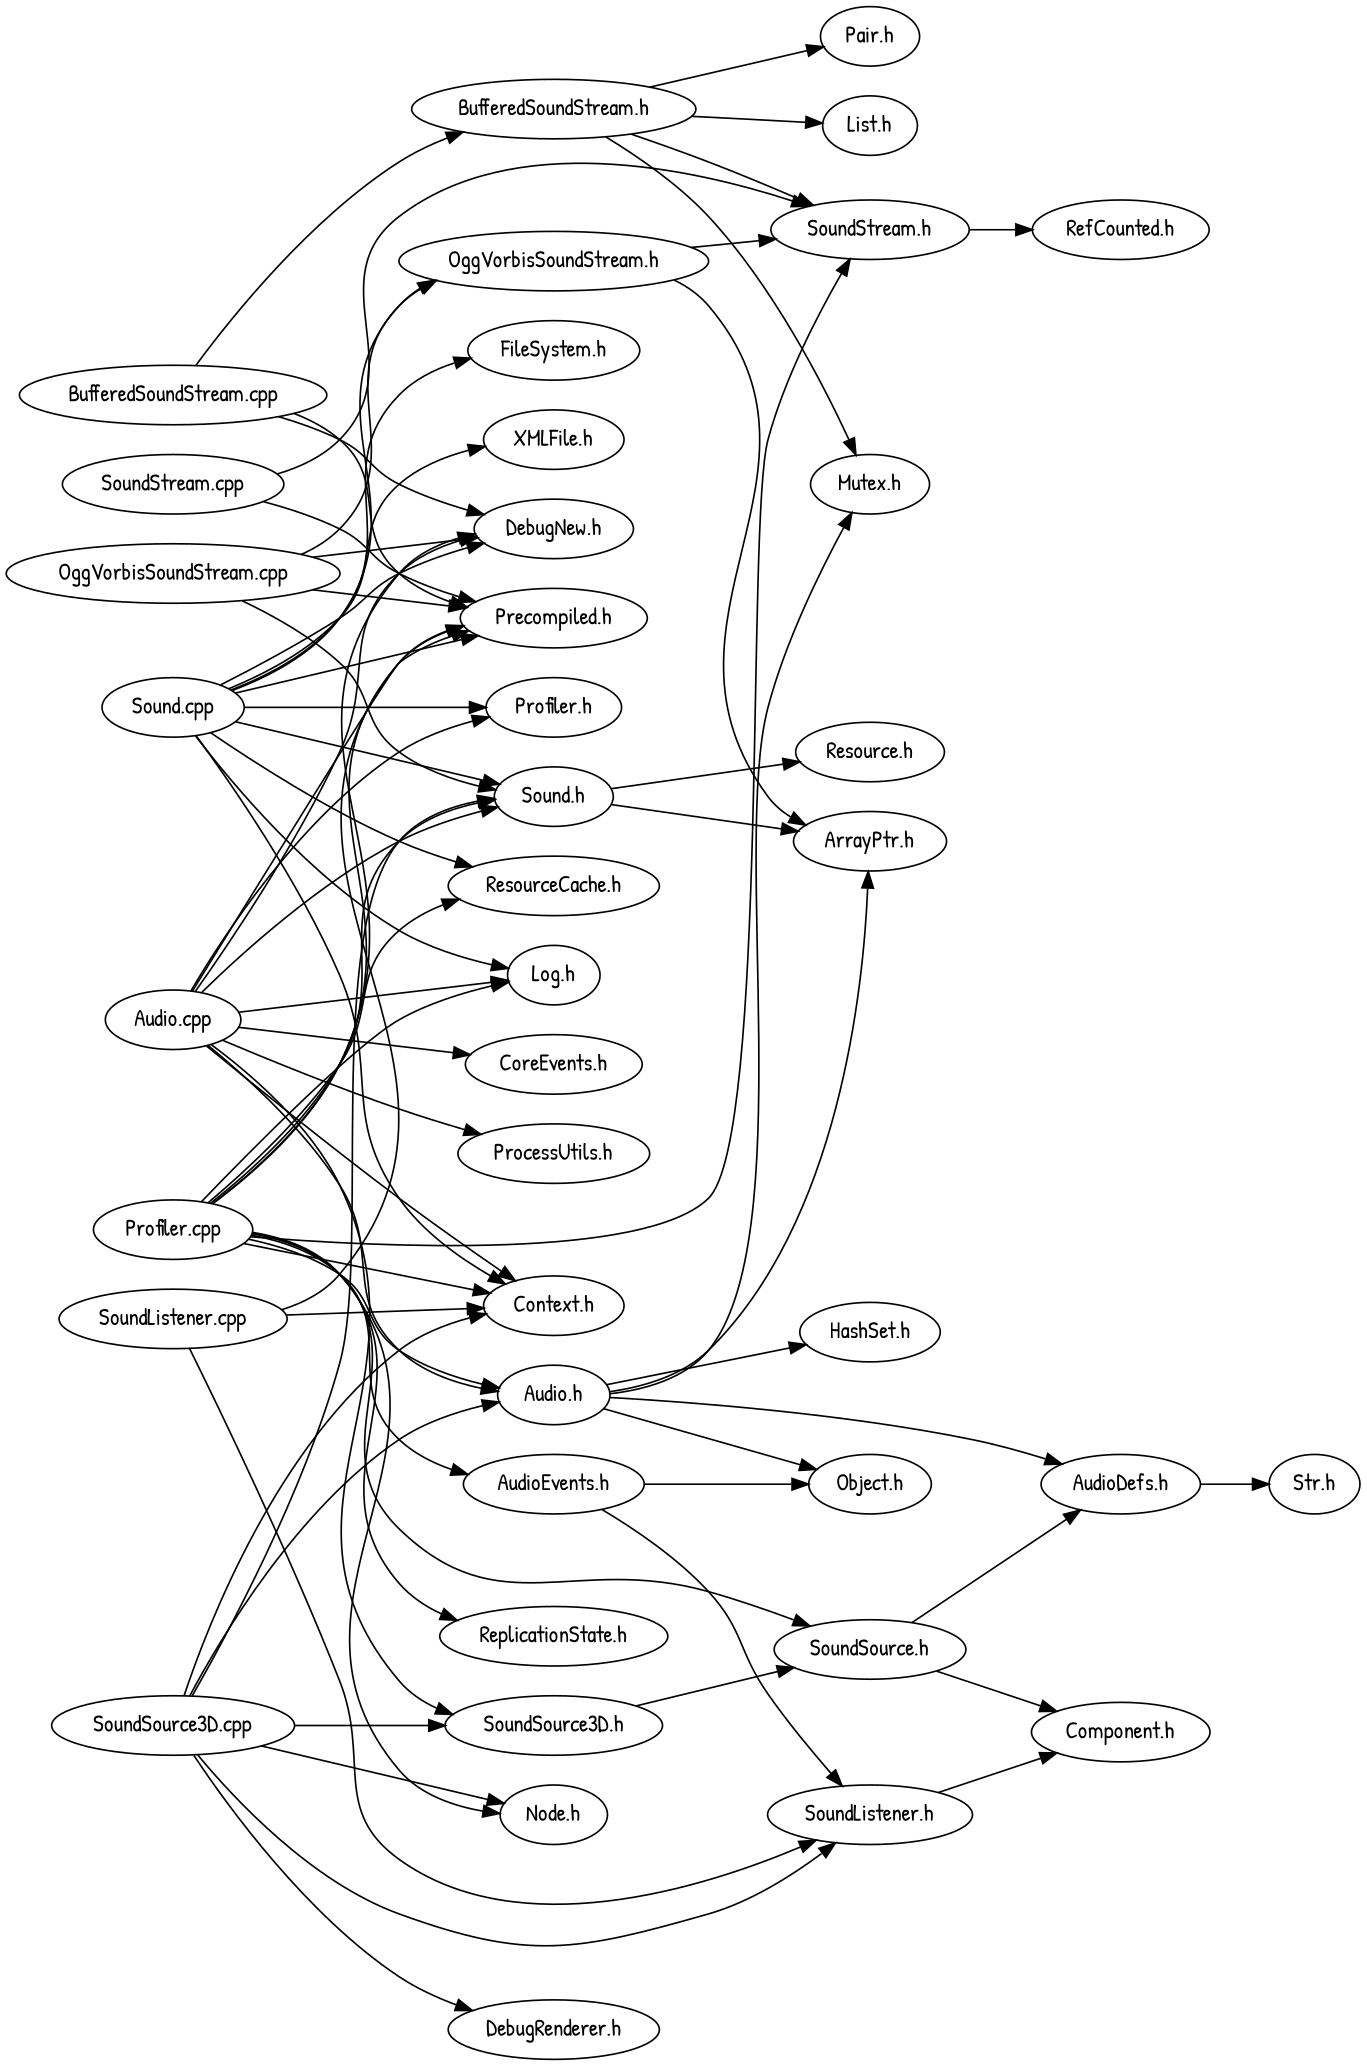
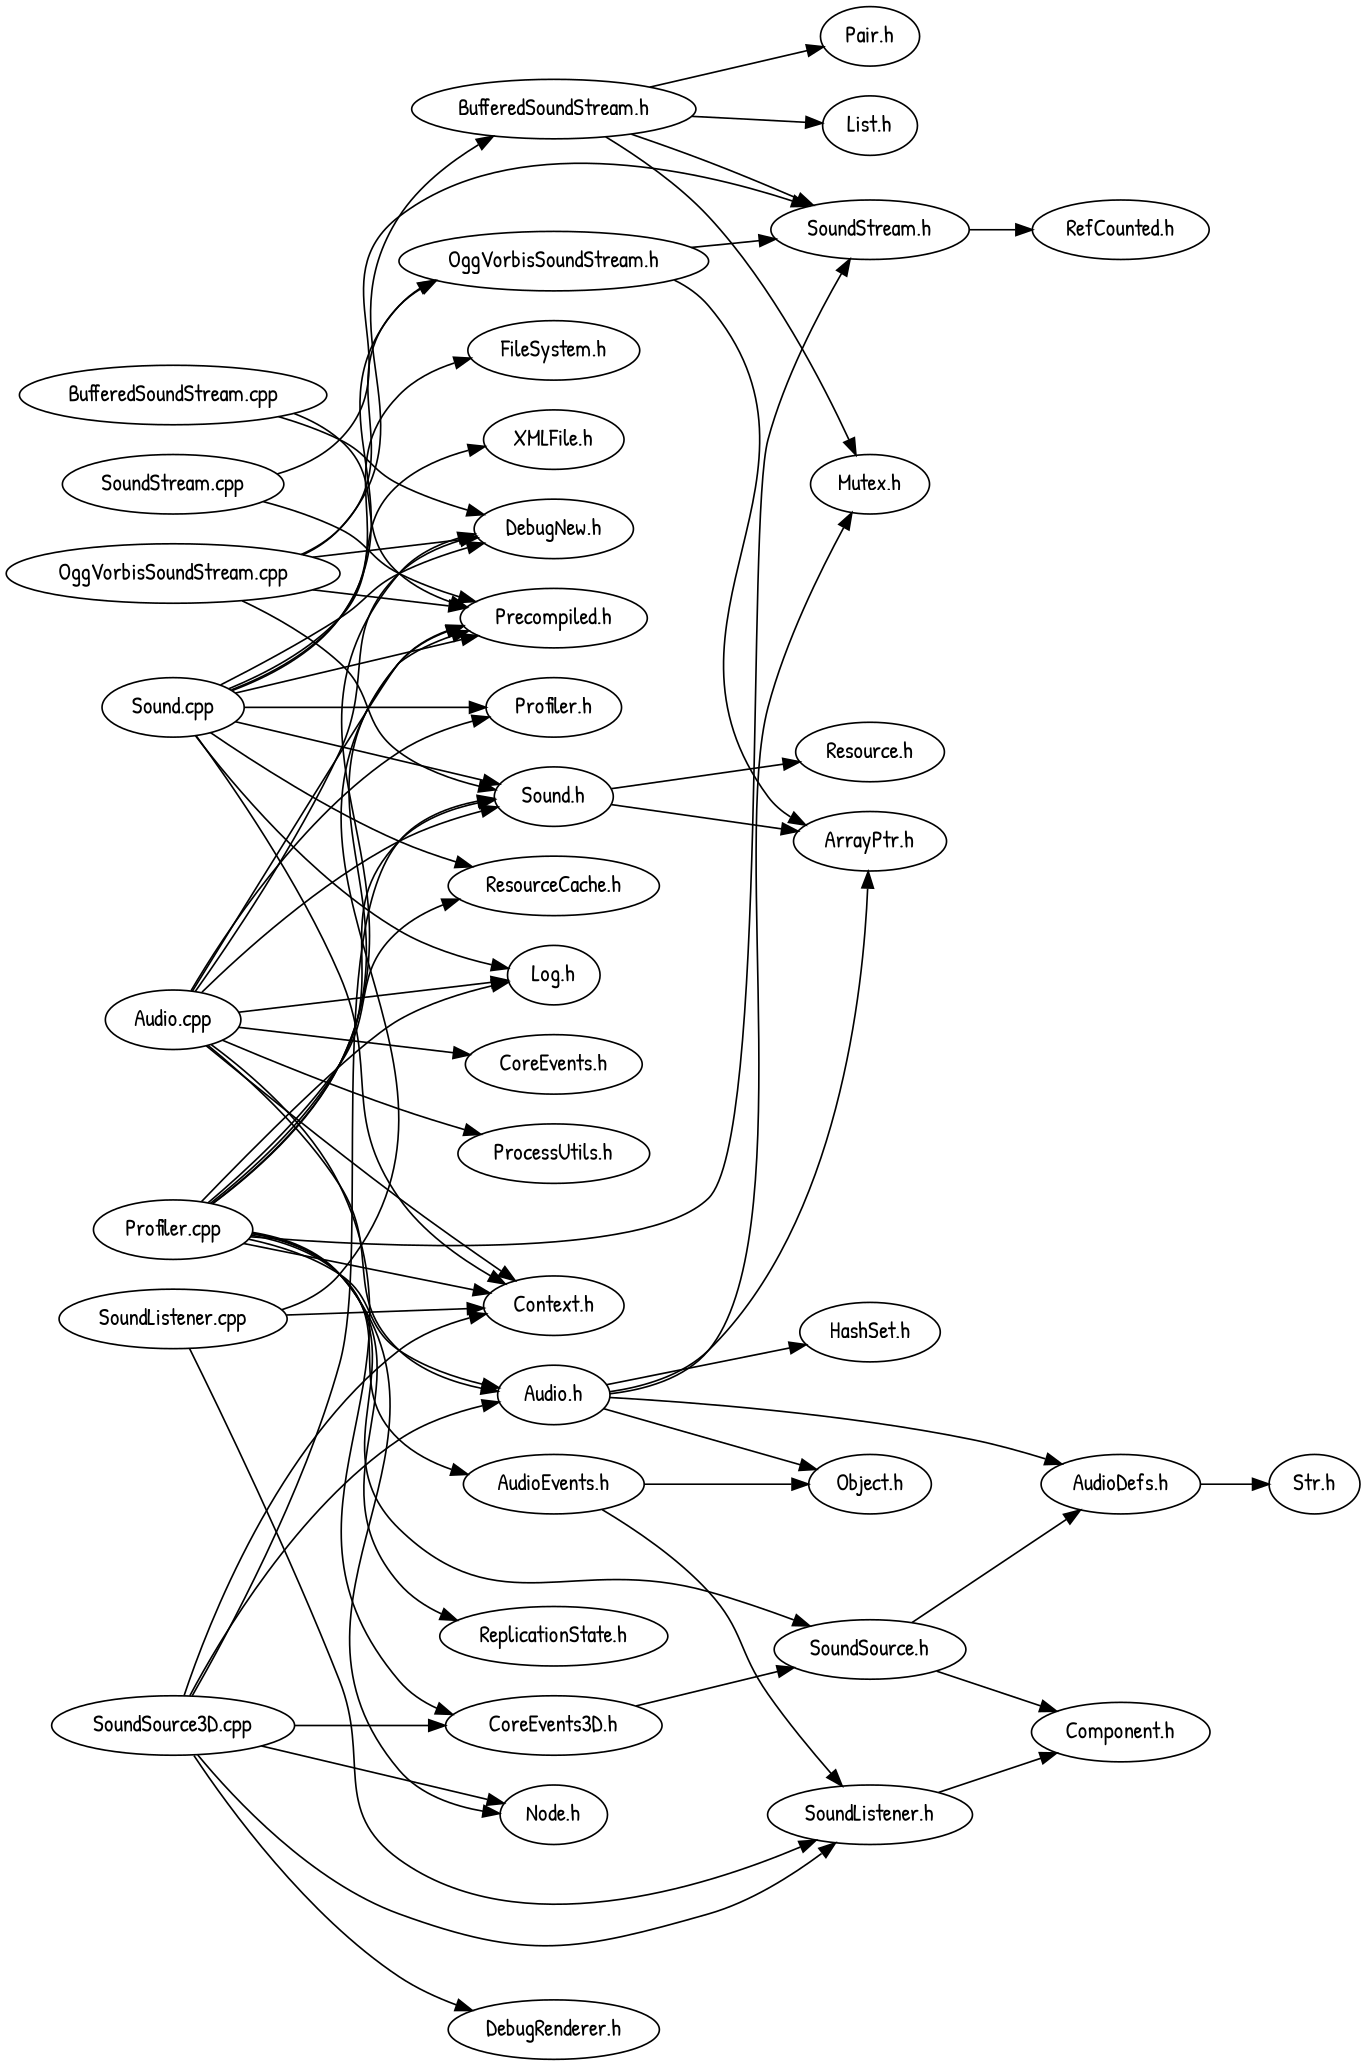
edge "BufferedSoundStream.cpp" -> "BufferedSoundStream.h": now "OggVorbisSoundStream.cpp" -> "BufferedSoundStream.h"
node "SoundSource3D.h": label "SoundSource3D.h" -> "CoreEvents3D.h"
